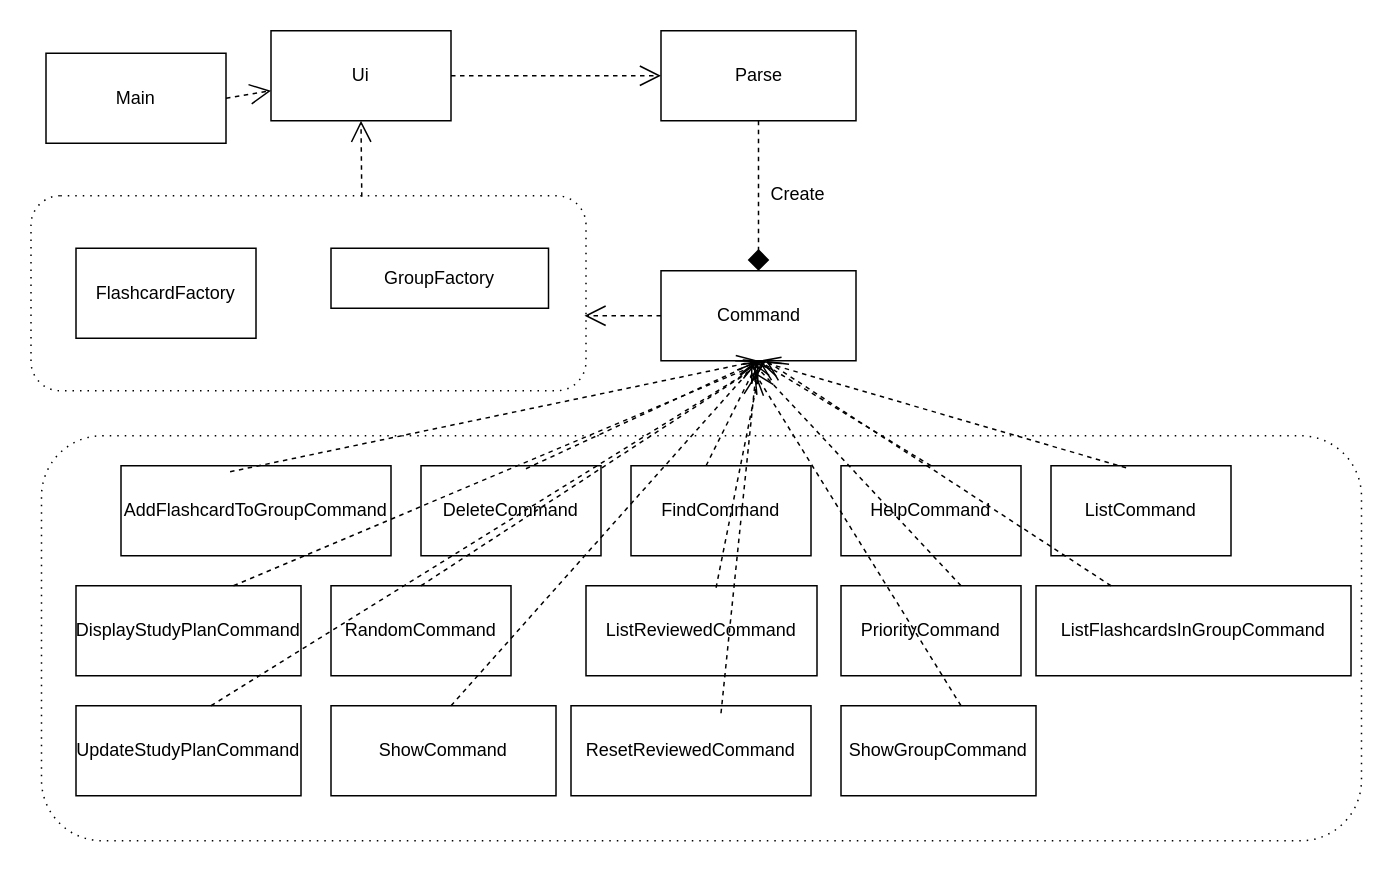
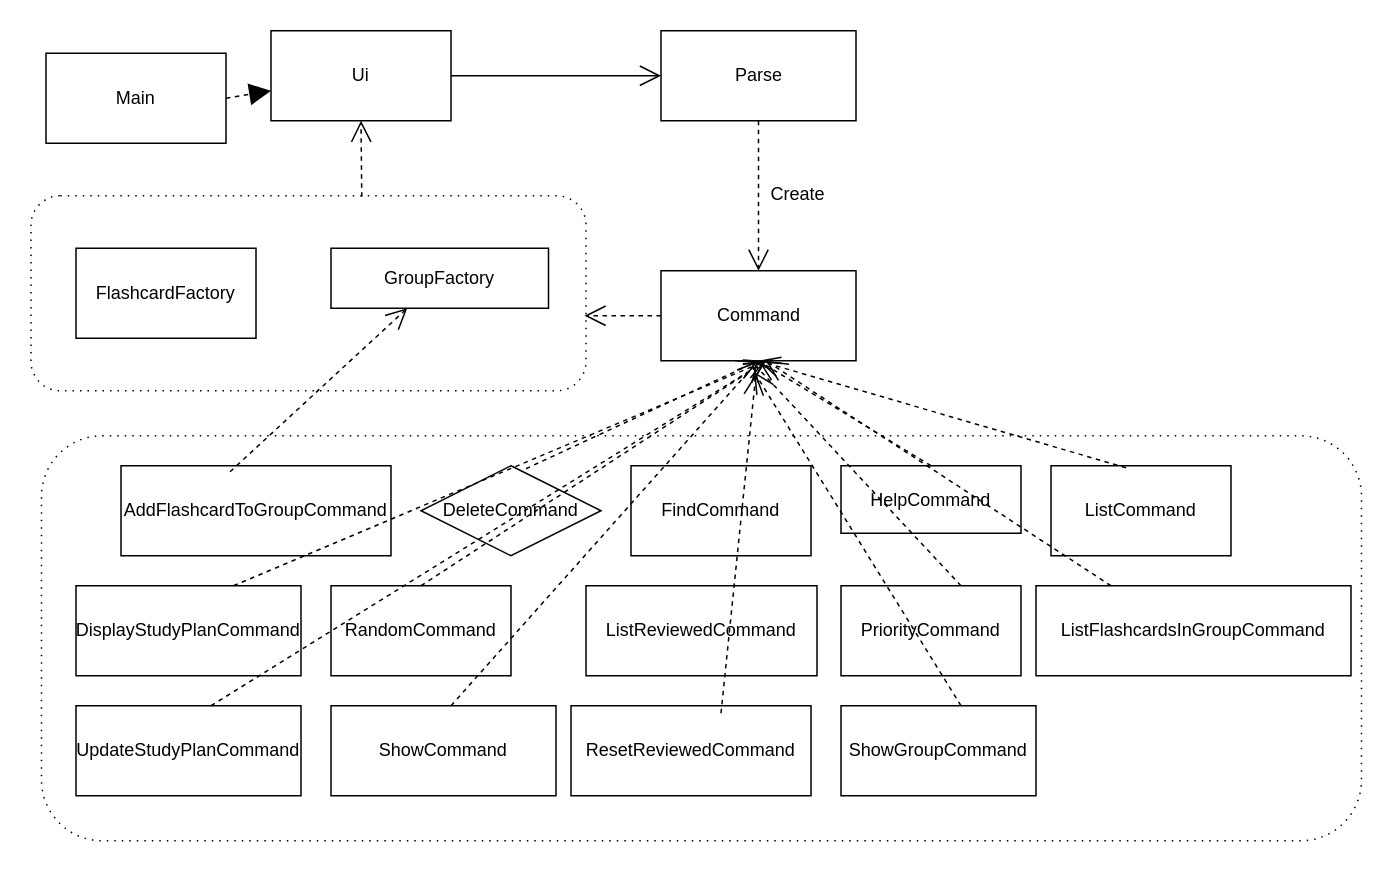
edge "Ui" -> "Parse": style dashed -> solid
edge "Main" -> "Ui": arrowhead open -> block
edge "Parse" -> "Command": arrowhead diamond -> open
edge "AddFlashcardToGroupCommand" -> "Command": now "AddFlashcardToGroupCommand" -> "GroupFactory"
edge "FindCommand" -> "Command": removed
node "DeleteCommand": shape rectangle -> diamond
edge "ListReviewedCommand" -> "Command": removed
node "HelpCommand": size 180x90 -> 180x68
